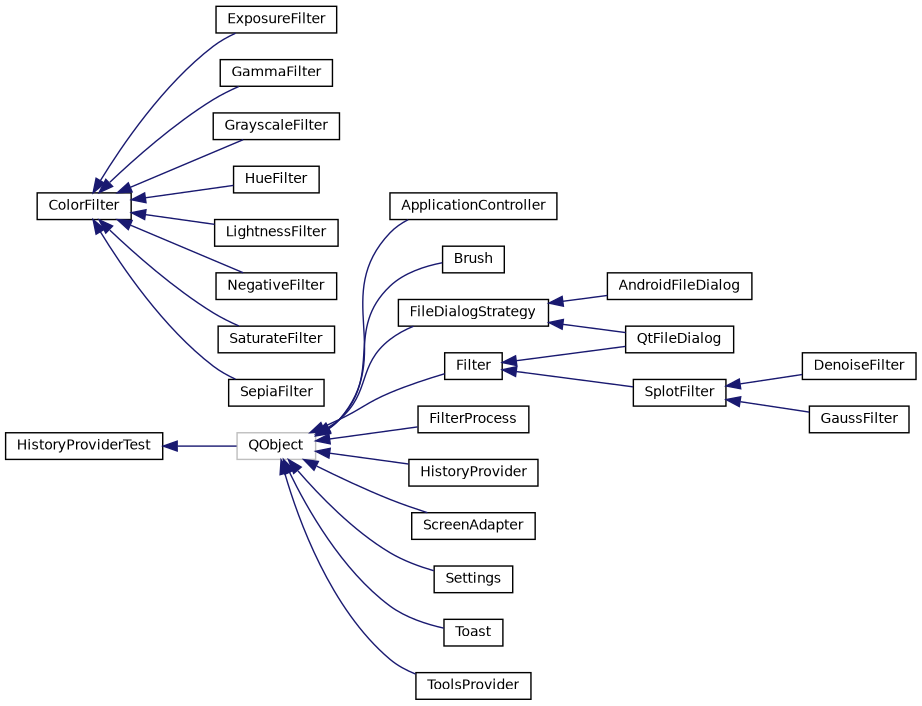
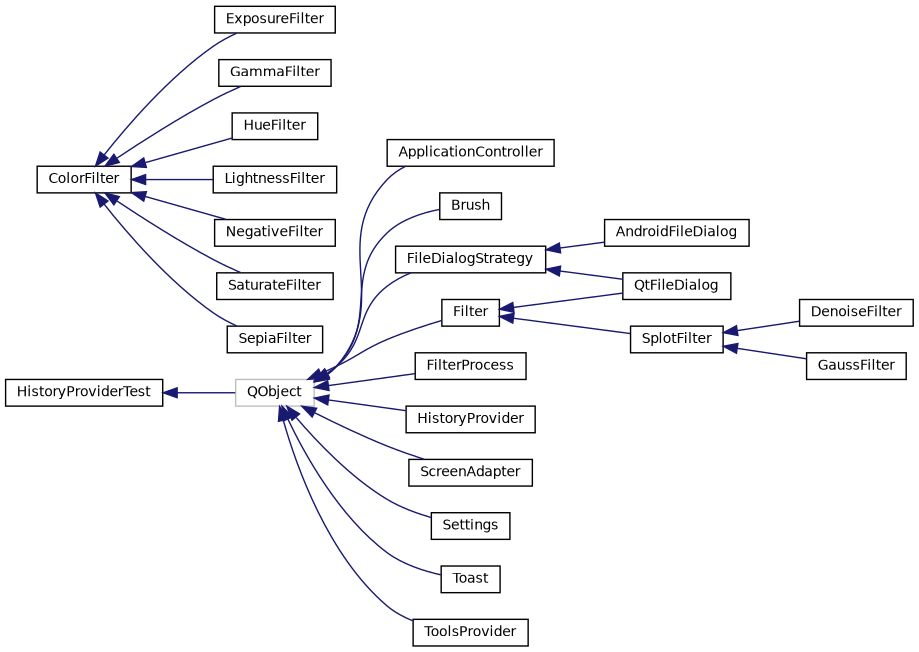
node "GrayscaleFilter": removed
